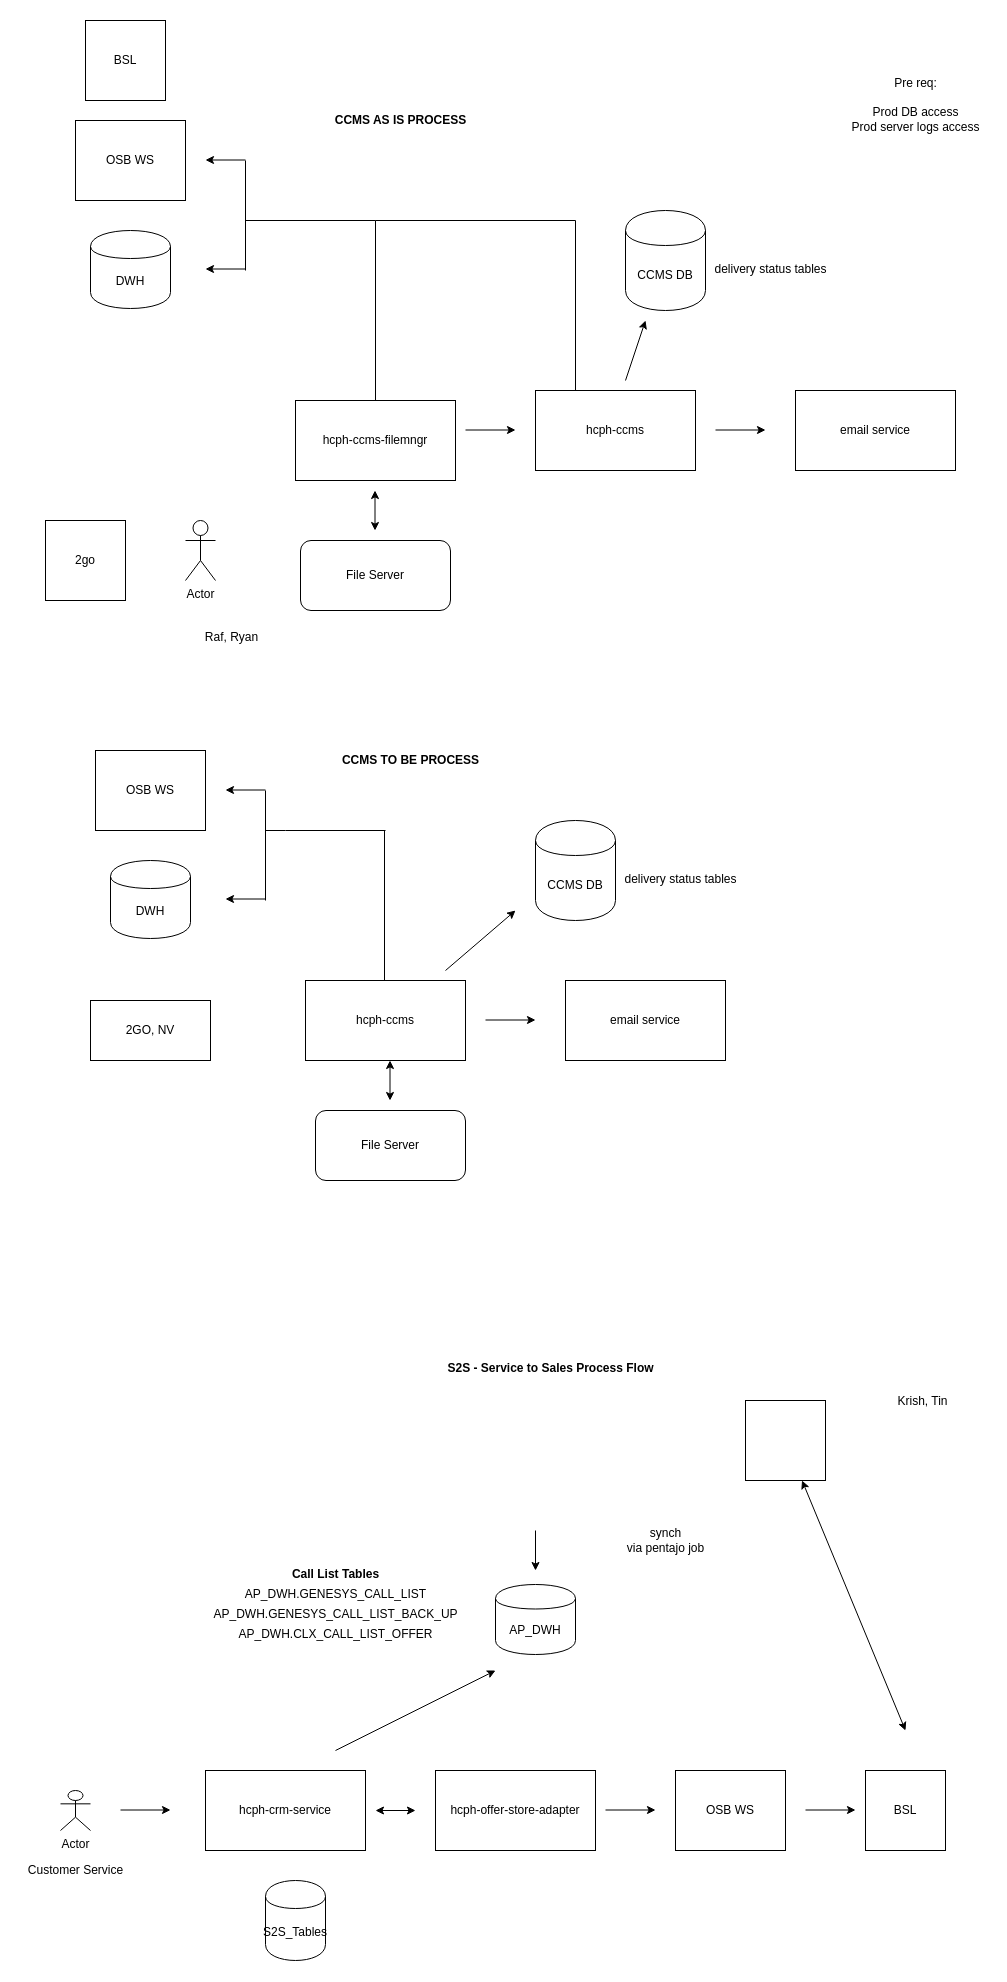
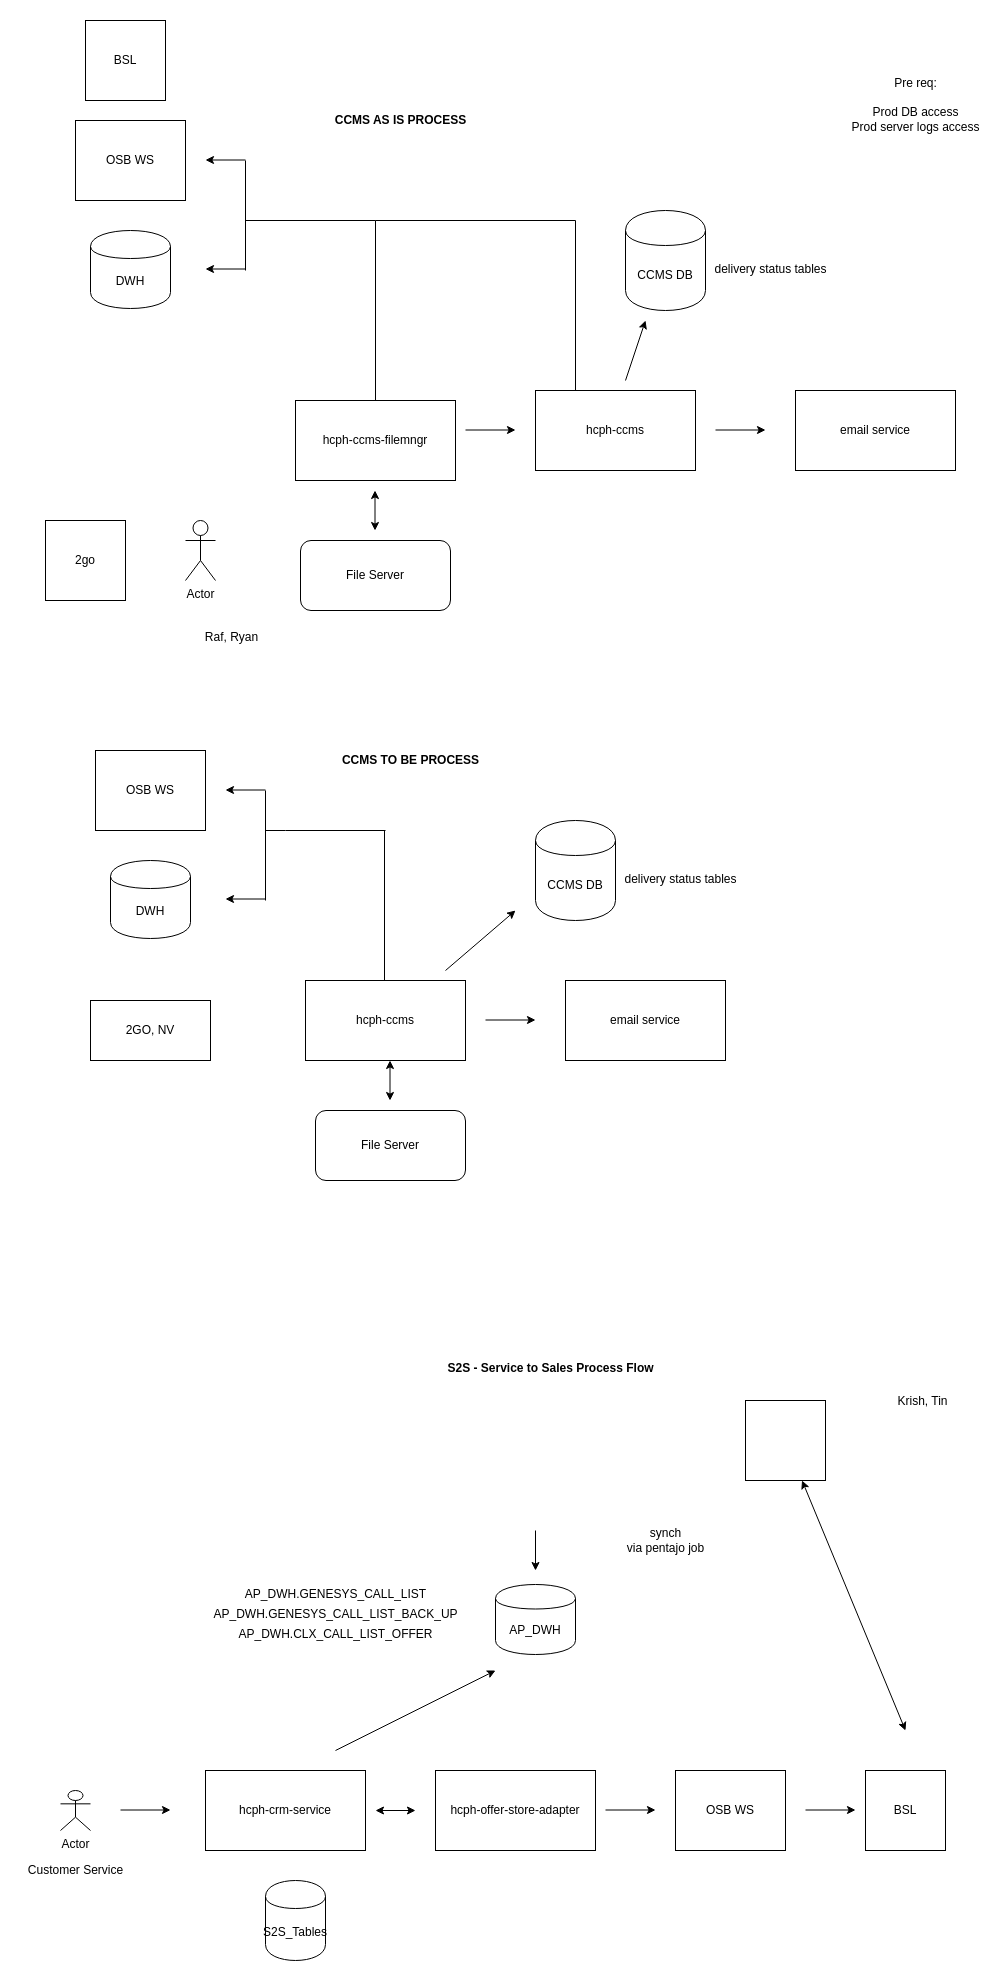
node "Call List Tables": removed
